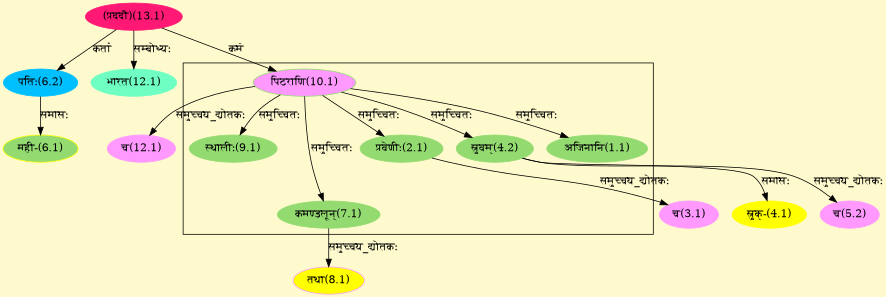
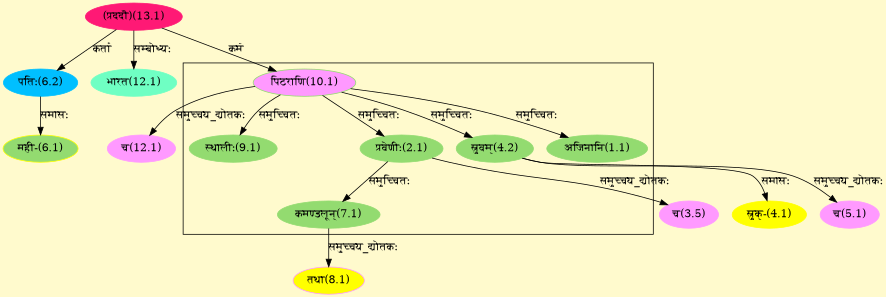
edge "पिठराणि(10.1)" -> "कमण्डलून्(7.1)": now "प्रवेणीः(2.1)" -> "कमण्डलून्(7.1)"
node "च(3.1)": label "च(3.1)" -> "च(3.5)"
node "च(5.2)": label "च(5.2)" -> "च(5.1)"
